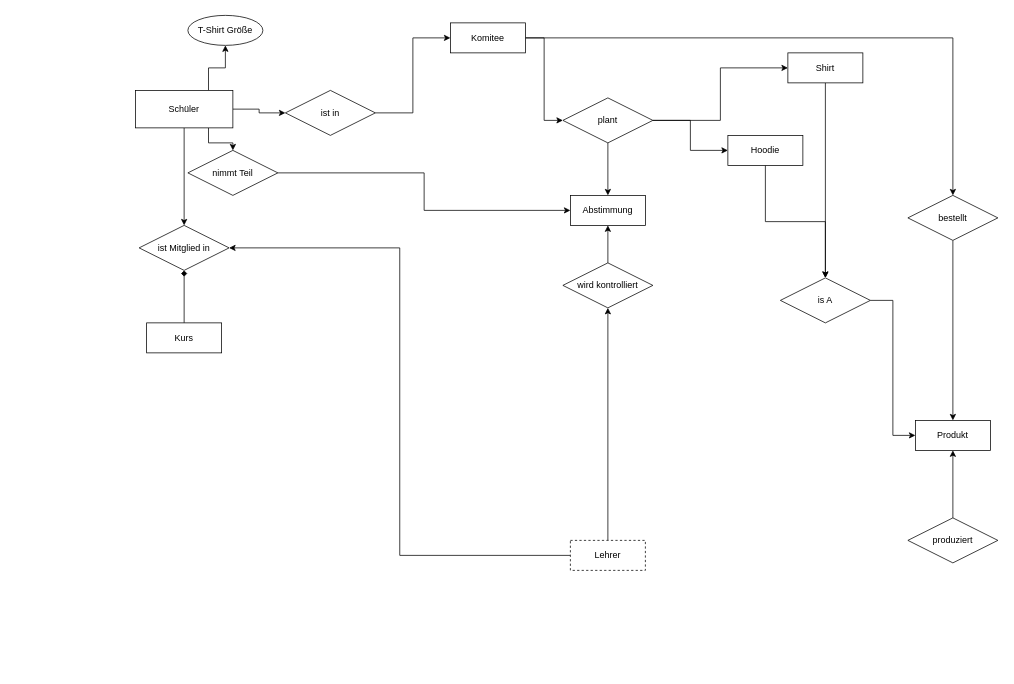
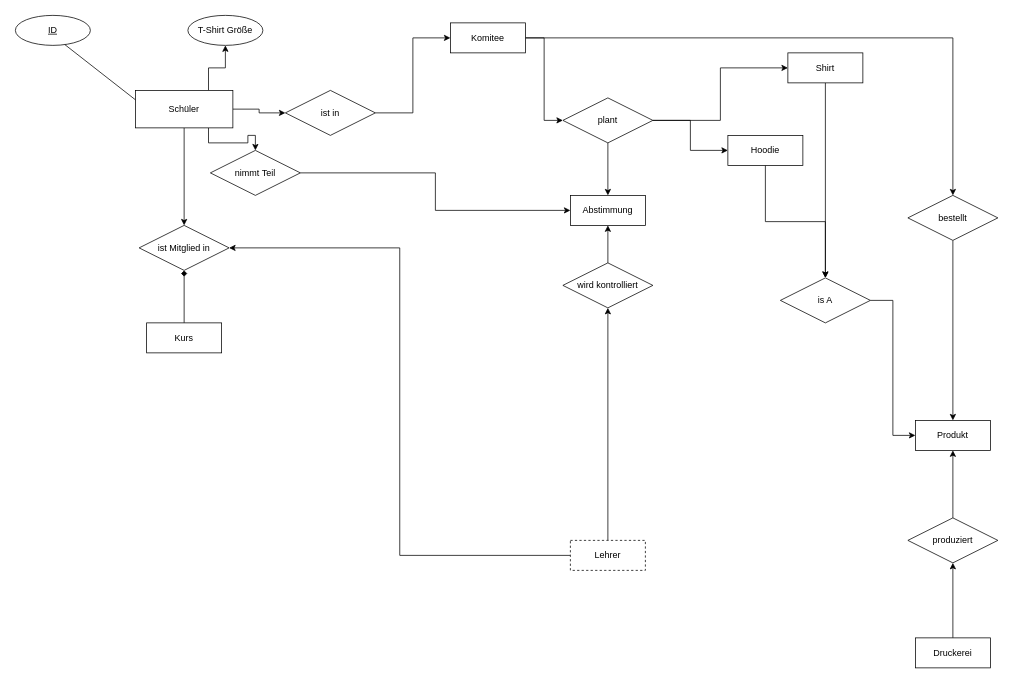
node "ID": added
edge "ID" -- "Schüler": added
node "nimmt Teil": moved (233, 173) -> (255, 173)
edge "Druckerei" -> "produziert": added
node "Druckerei": added
